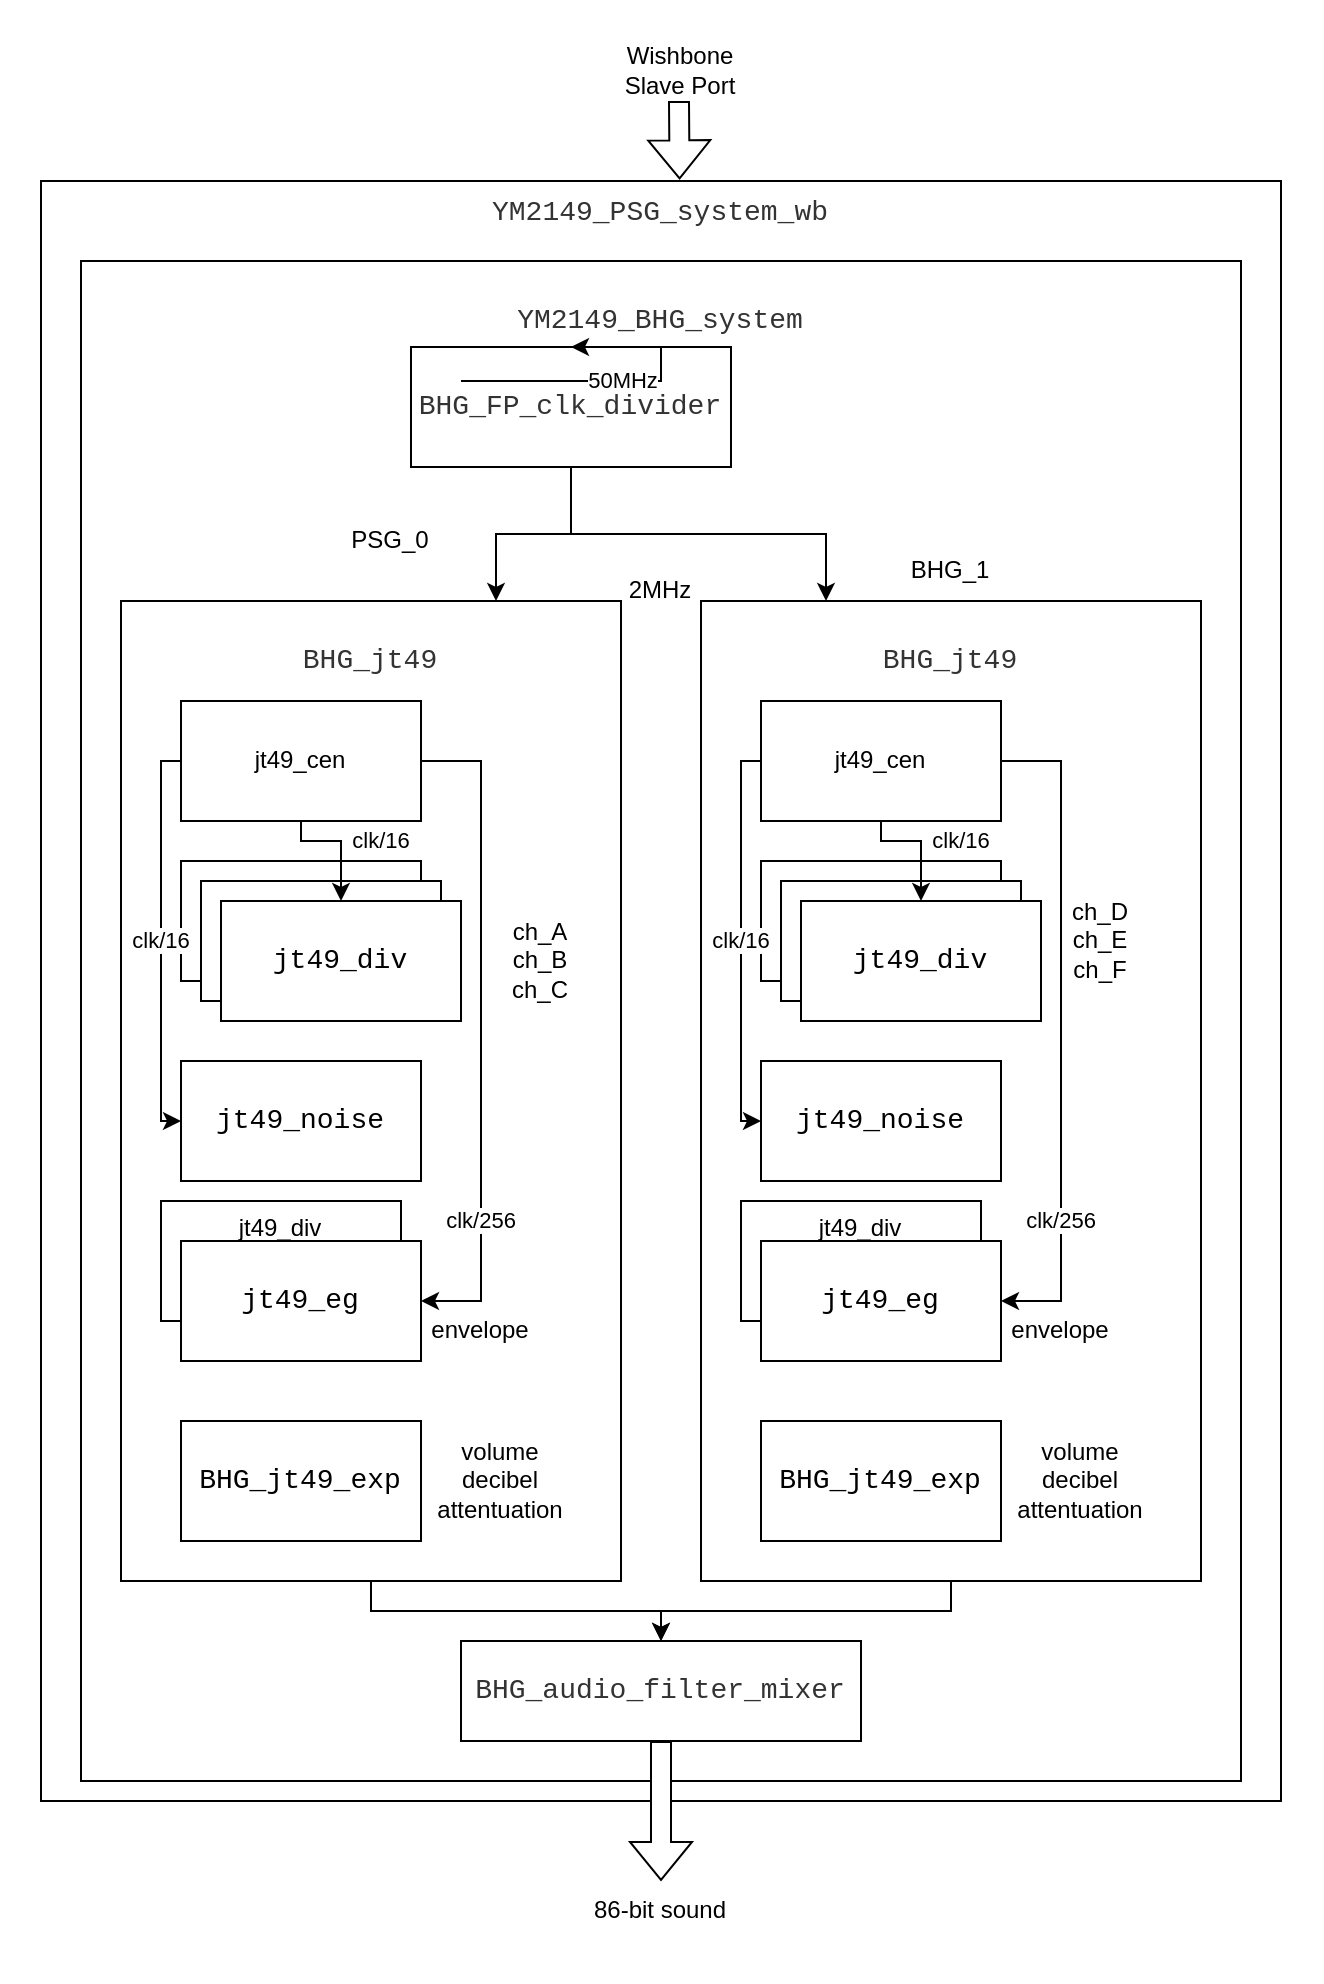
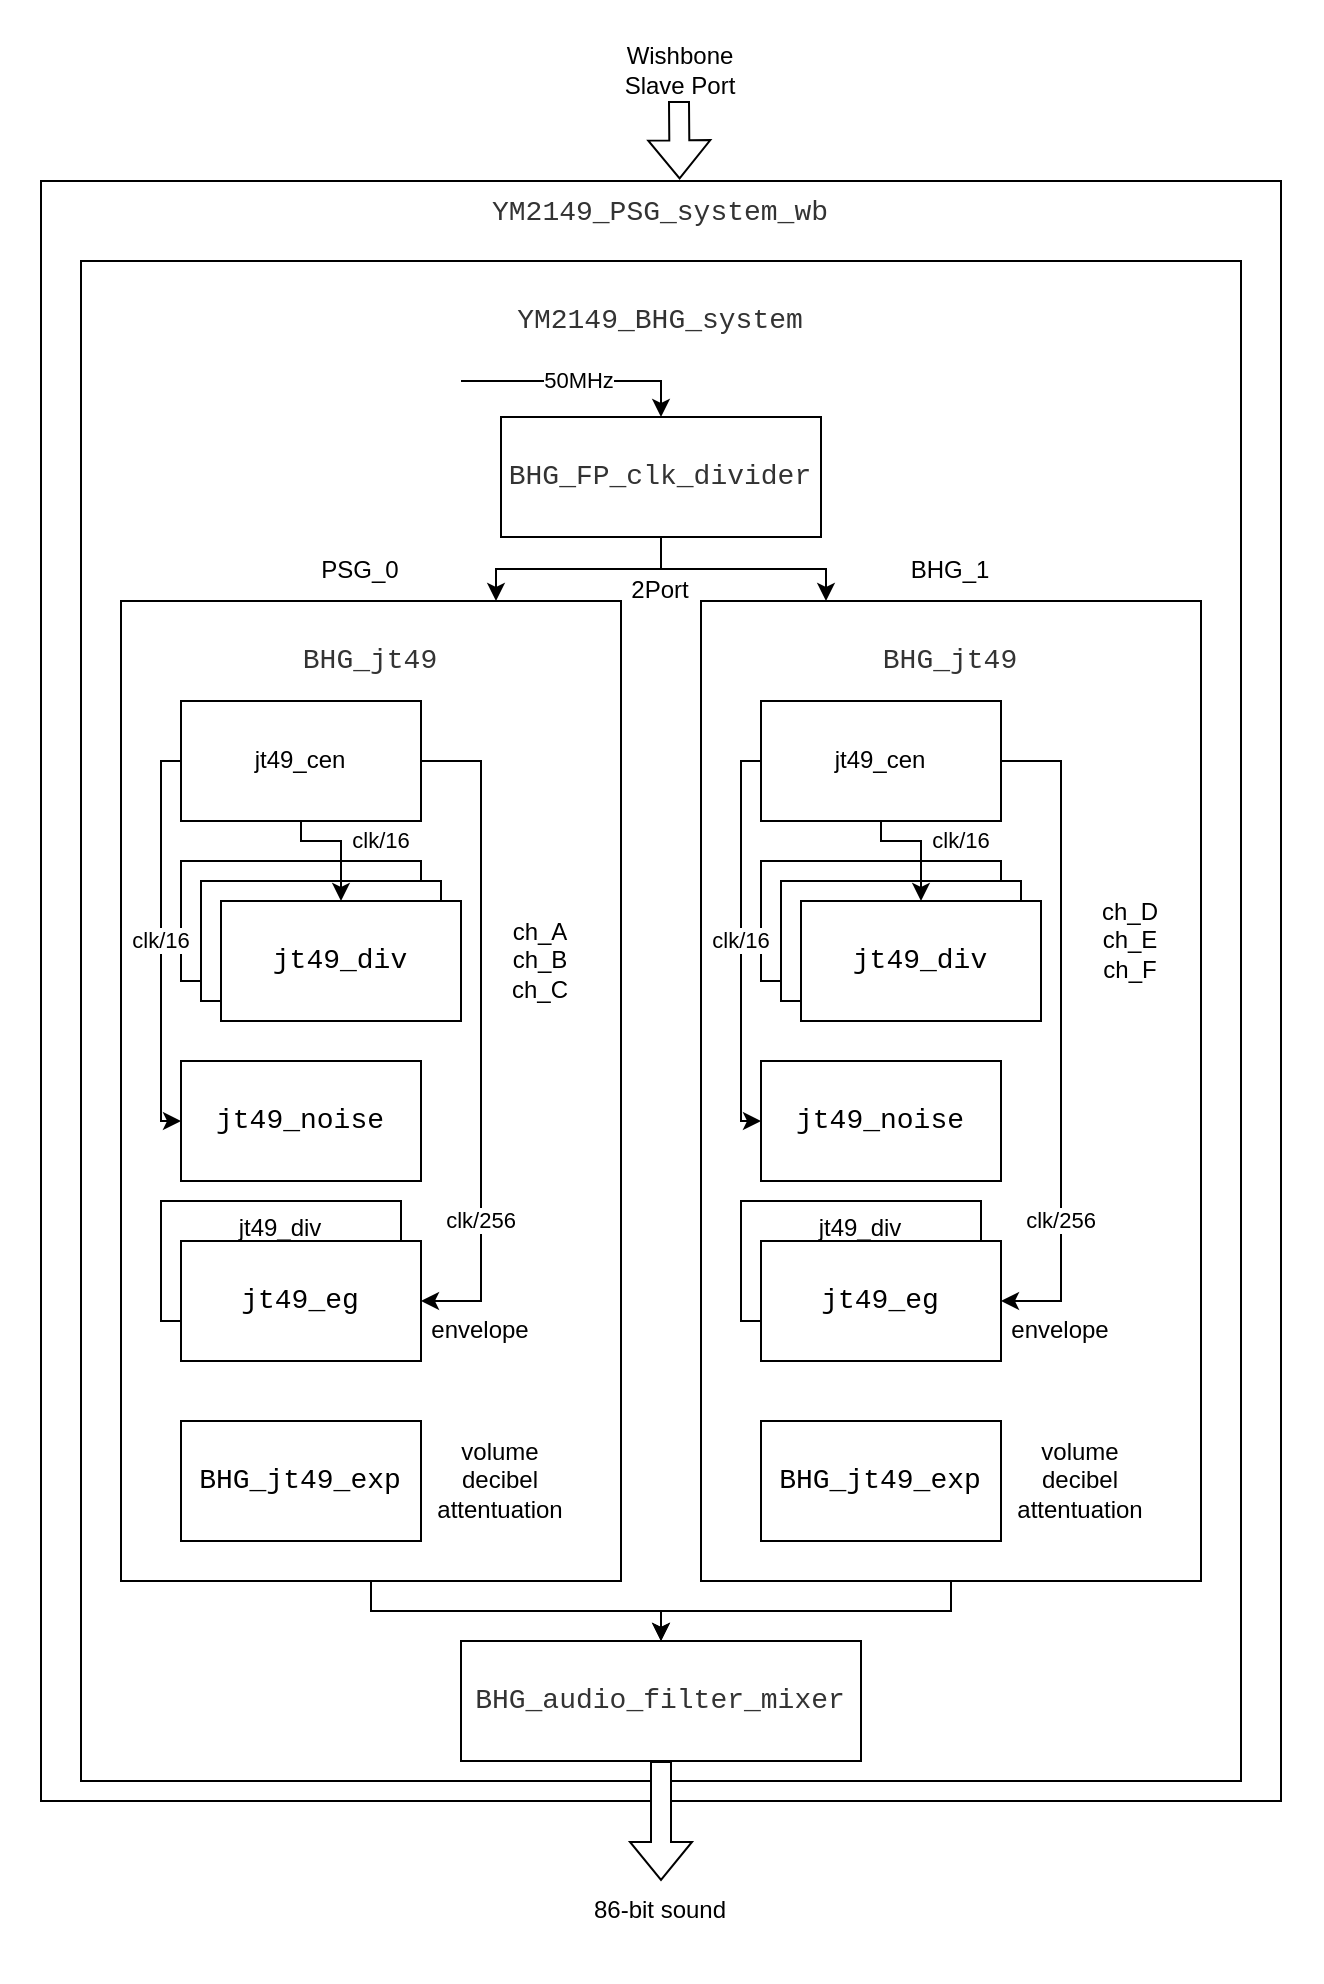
node "BHG_FP_clk_divider": moved (571, 407) -> (661, 477)
node "PSG_0": moved (391, 541) -> (361, 571)
node "2MHz": label "2MHz" -> "2Port"
node "ch_D ch_E ch_F": moved (1101, 941) -> (1131, 941)
node "BHG_audio_filter_mixer": size 400x100 -> 400x120
